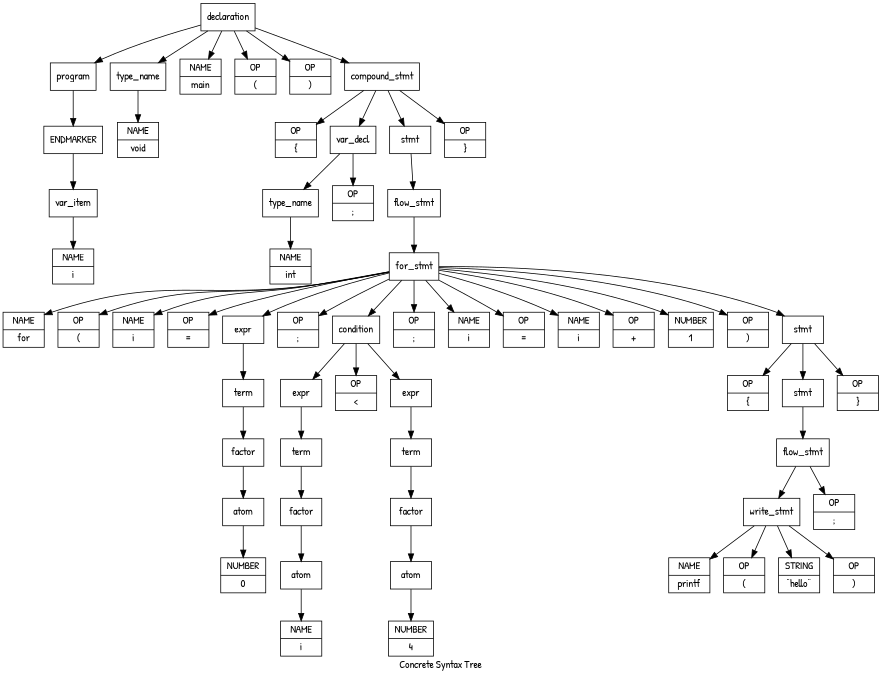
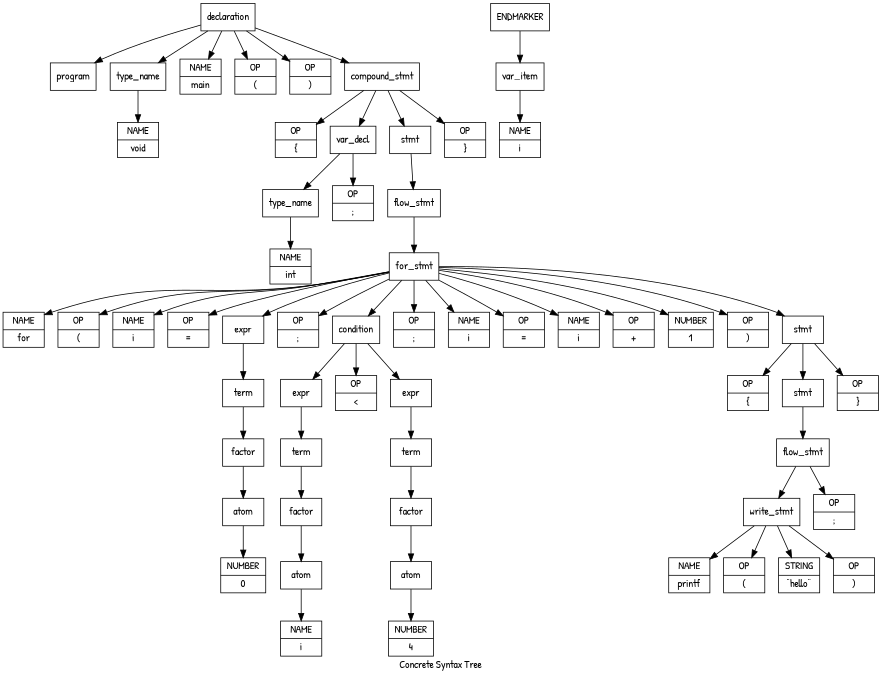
edge "program" -> "ENDMARKER": removed
